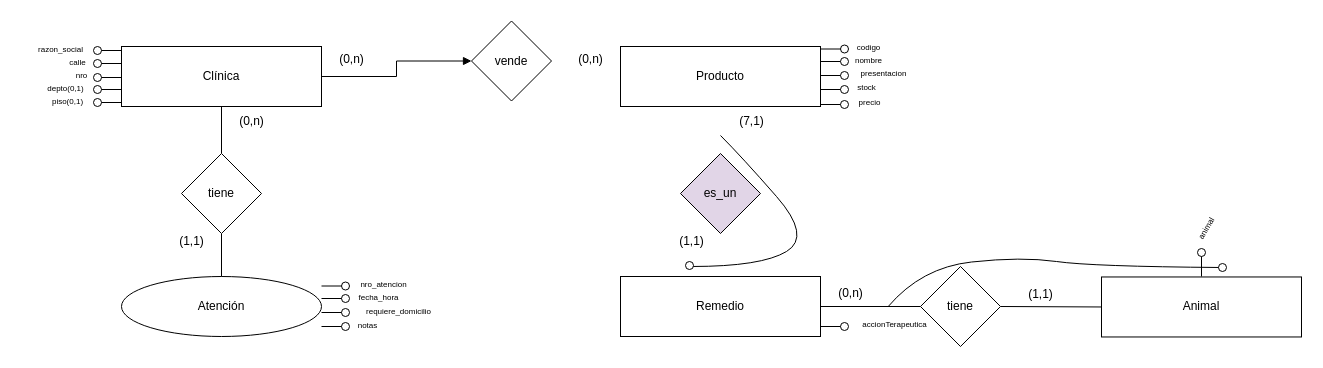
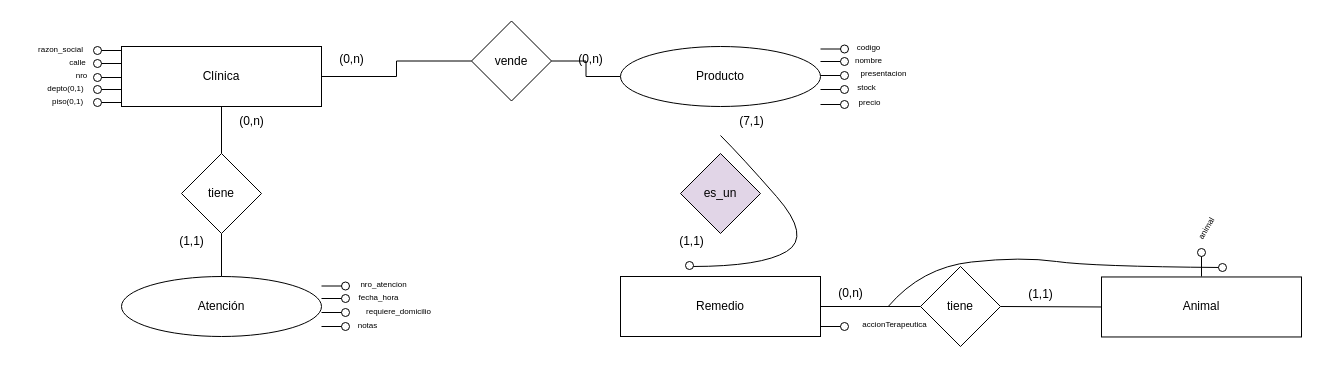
edge "Clínica" -> "vende": arrowhead block -> none
edge "vende" -- "Producto": added
node "Producto": shape rectangle -> ellipse
